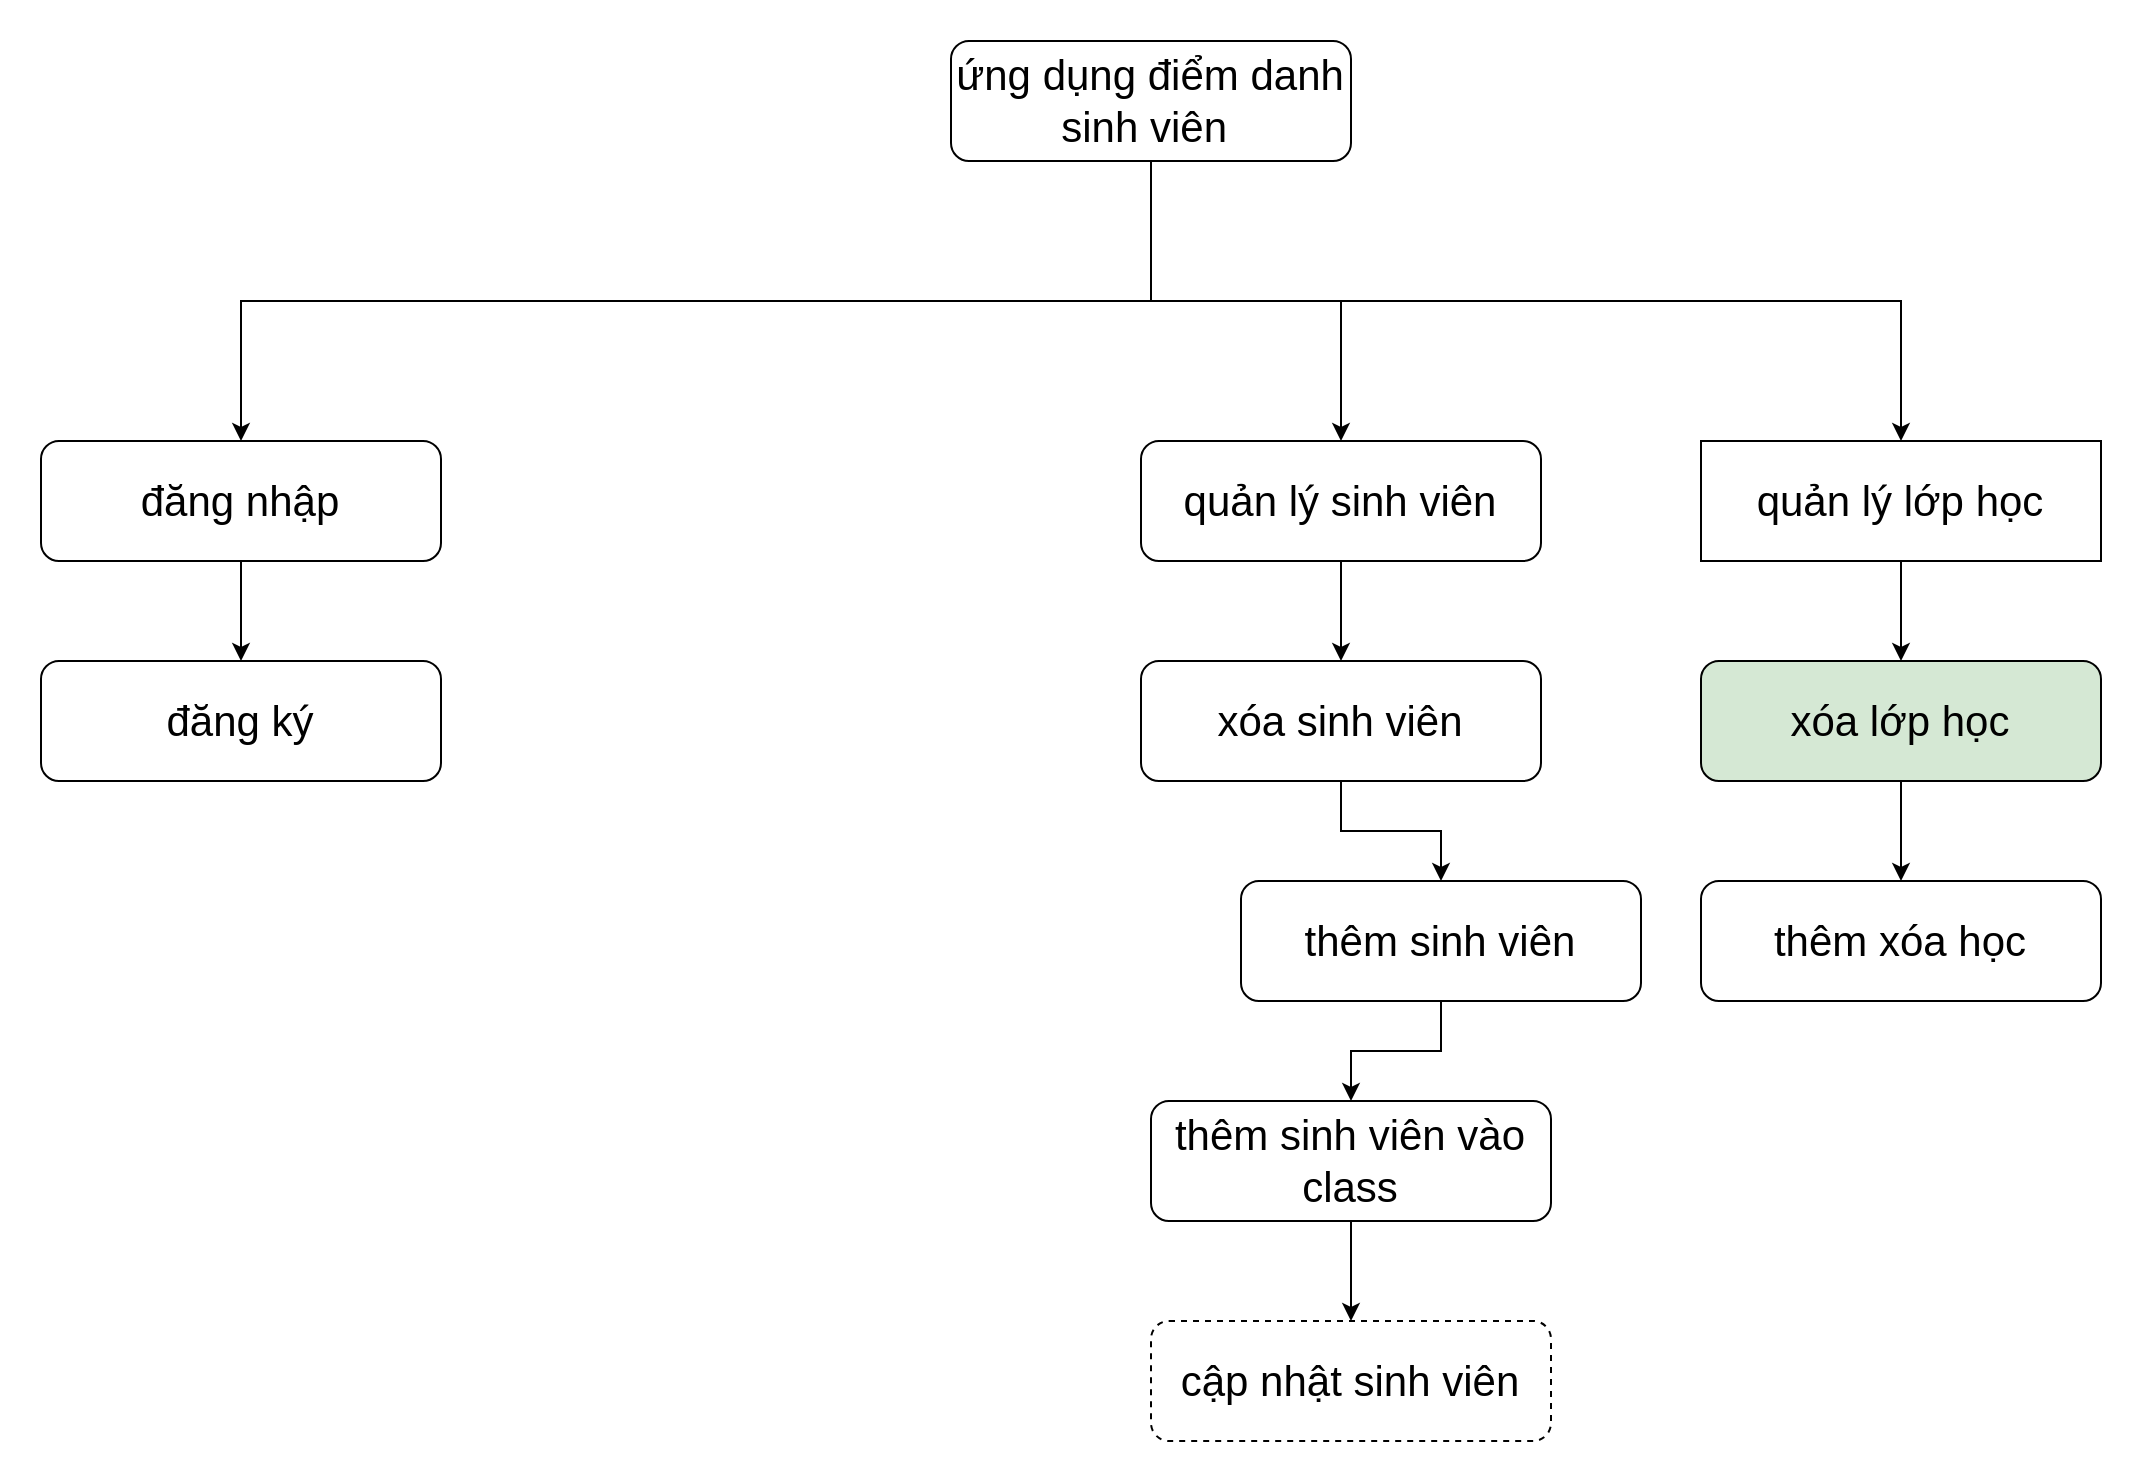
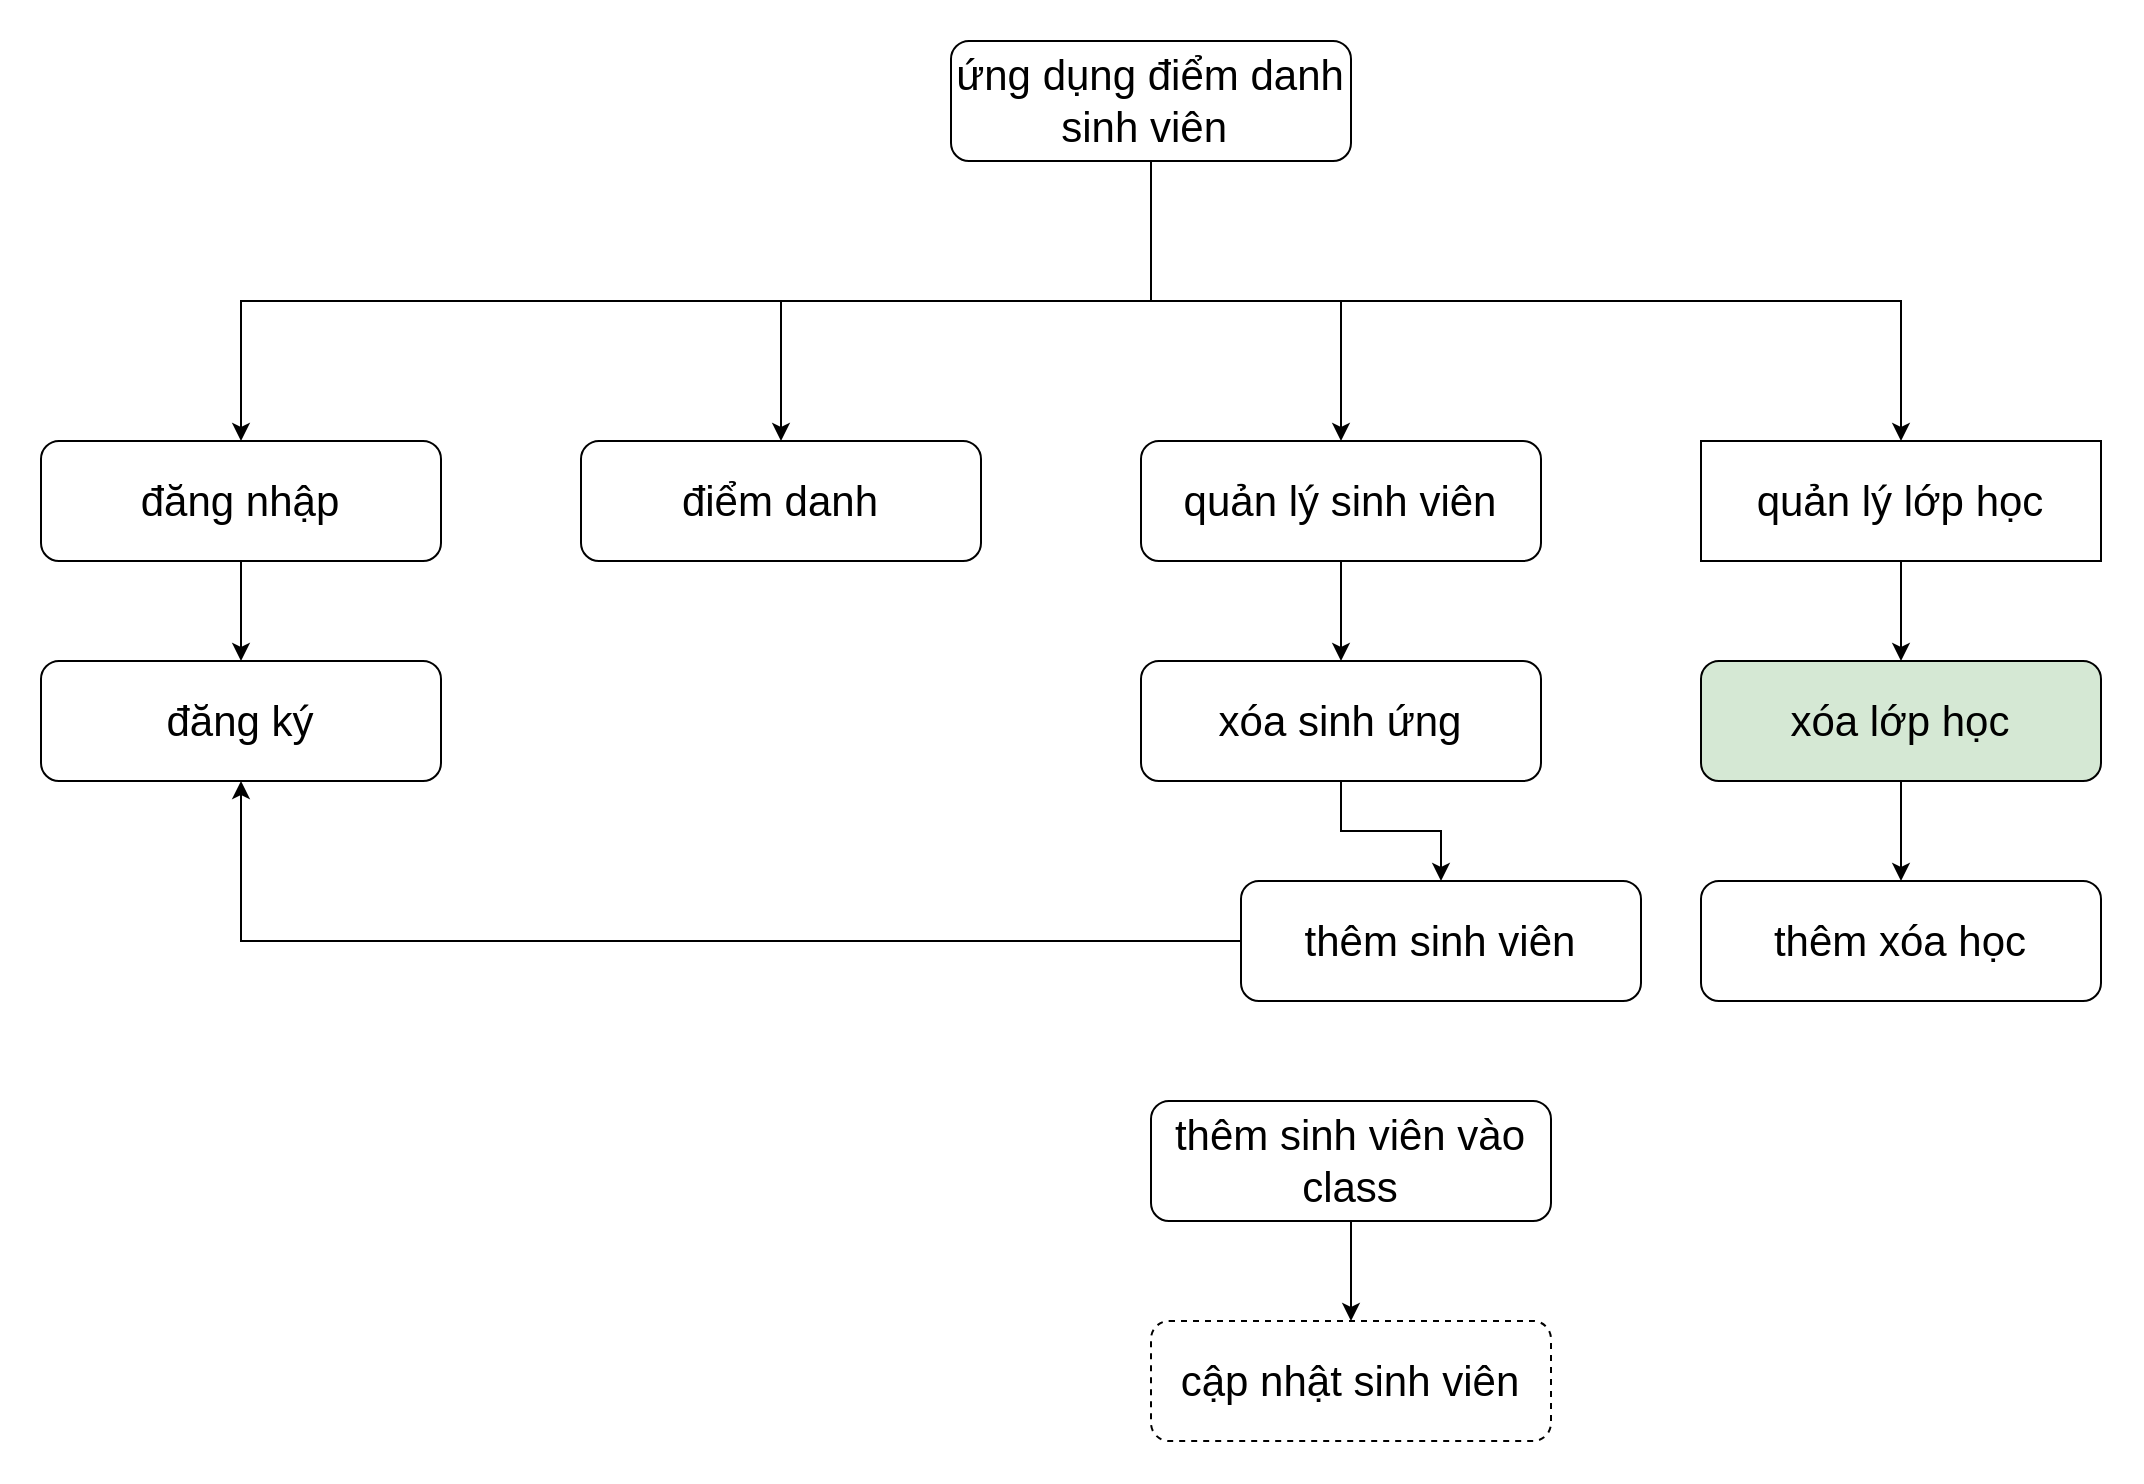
edge "ứng dụng điểm danh sinh viên" -> "điểm danh": added
node "điểm danh": added
node "xóa sinh viên": label "xóa sinh viên" -> "xóa sinh ứng"
edge "thêm sinh viên" -> "thêm sinh viên vào class": now "thêm sinh viên" -> "đăng ký"
